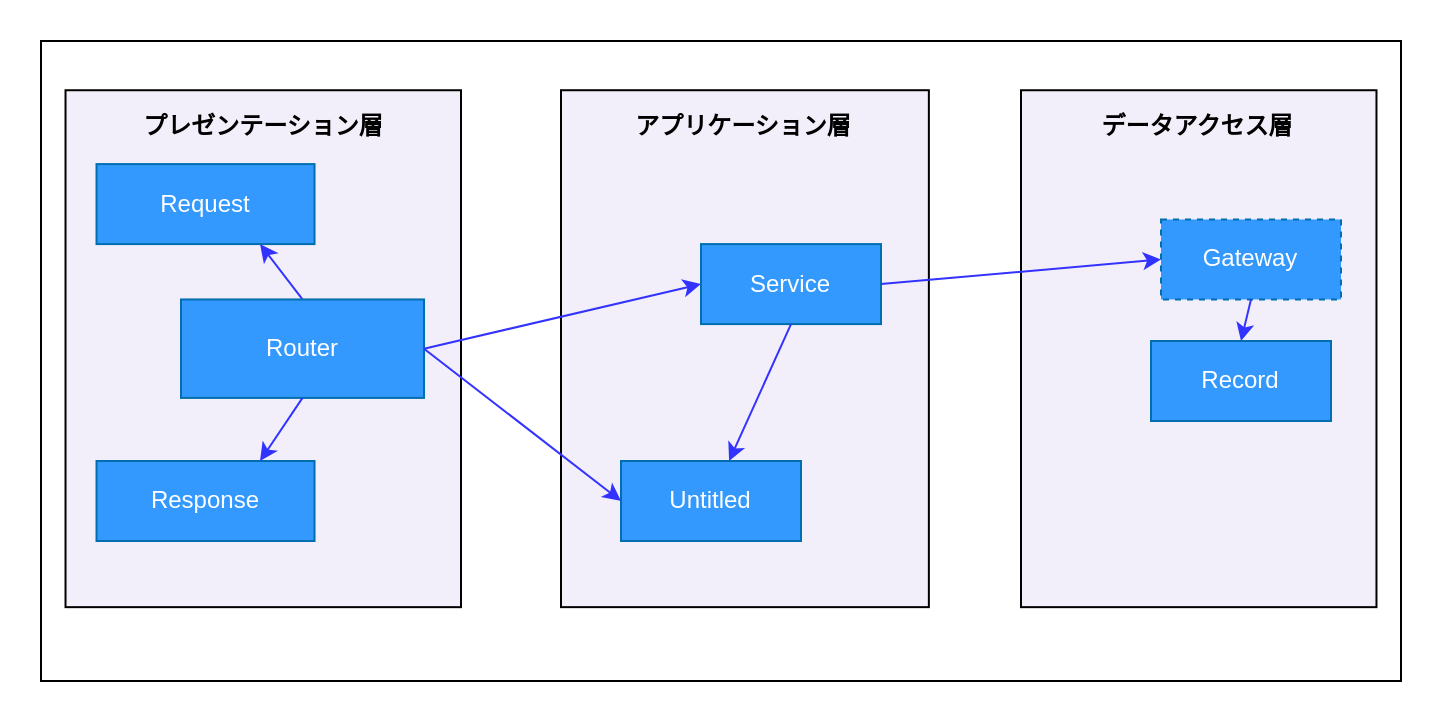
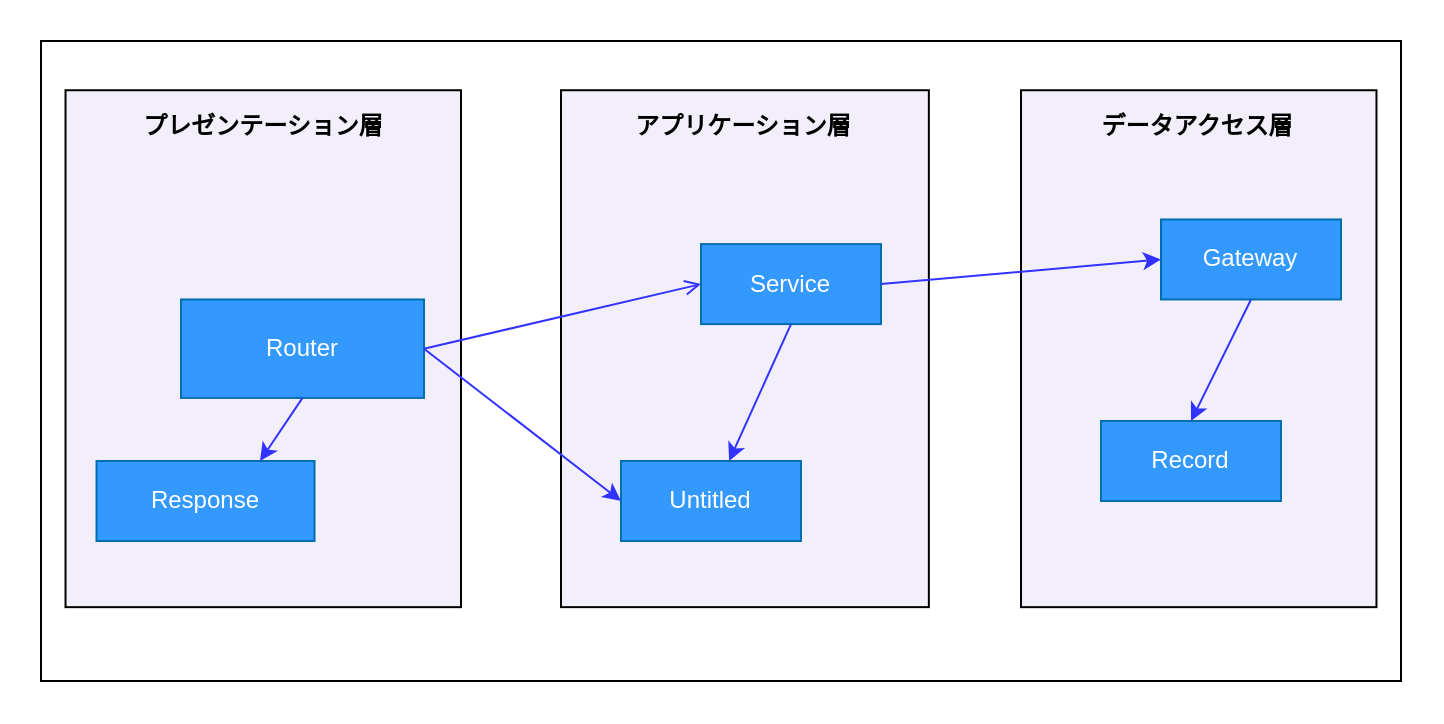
node "Request": removed
node "Gateway": style dashed -> solid
edge "Router" -> "Request": removed
edge "Router" -> "Service": arrowhead classic -> open
node "Record": moved (1241, 381) -> (1191, 461)
